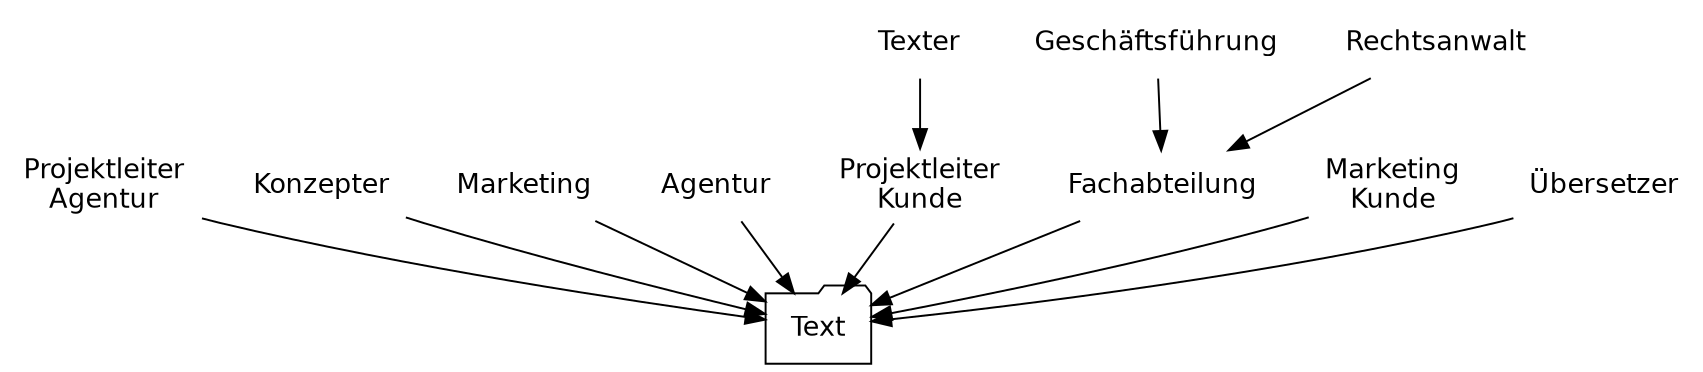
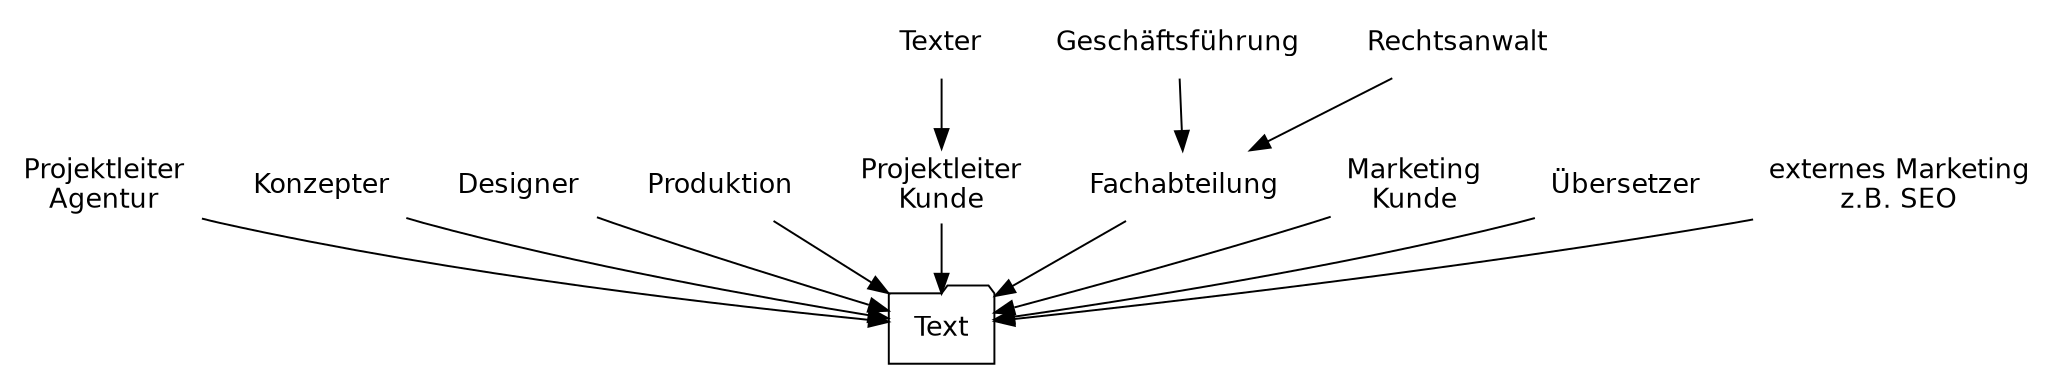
node "Marketing": label "Marketing" -> "Designer"
node "Agentur": label "Agentur" -> "Produktion"
node "externes Marketing z.B. SEO": added
